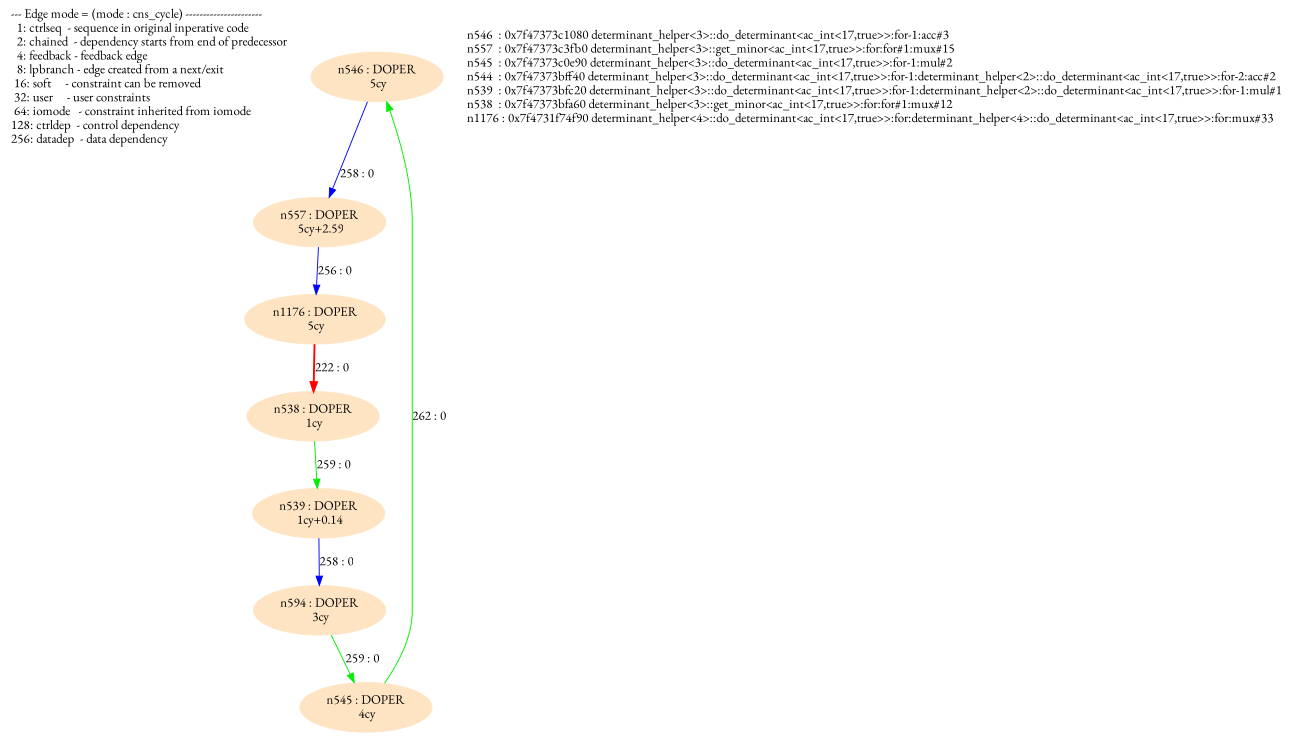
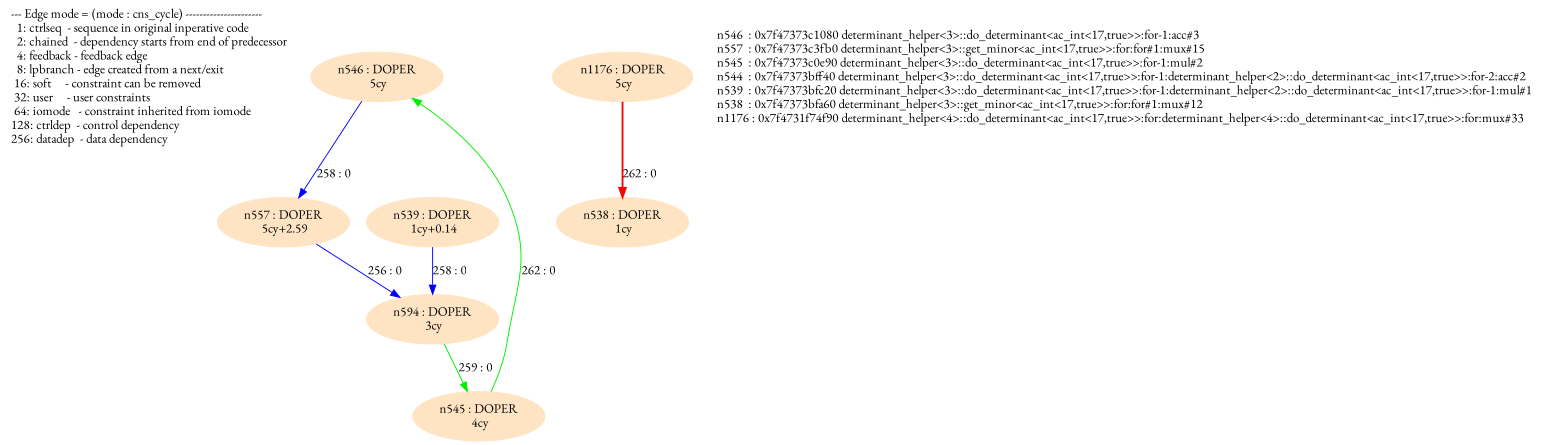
edge "n557 : DOPER 5cy+2.59" -> "n1176 : DOPER 5cy": now "n557 : DOPER 5cy+2.59" -> "n594 : DOPER 3cy"
edge "n1176 : DOPER 5cy" -> "n538 : DOPER 1cy": label "222 : 0" -> "262 : 0"
edge "n538 : DOPER 1cy" -> "n539 : DOPER 1cy+0.14": removed, label "259 : 0"
